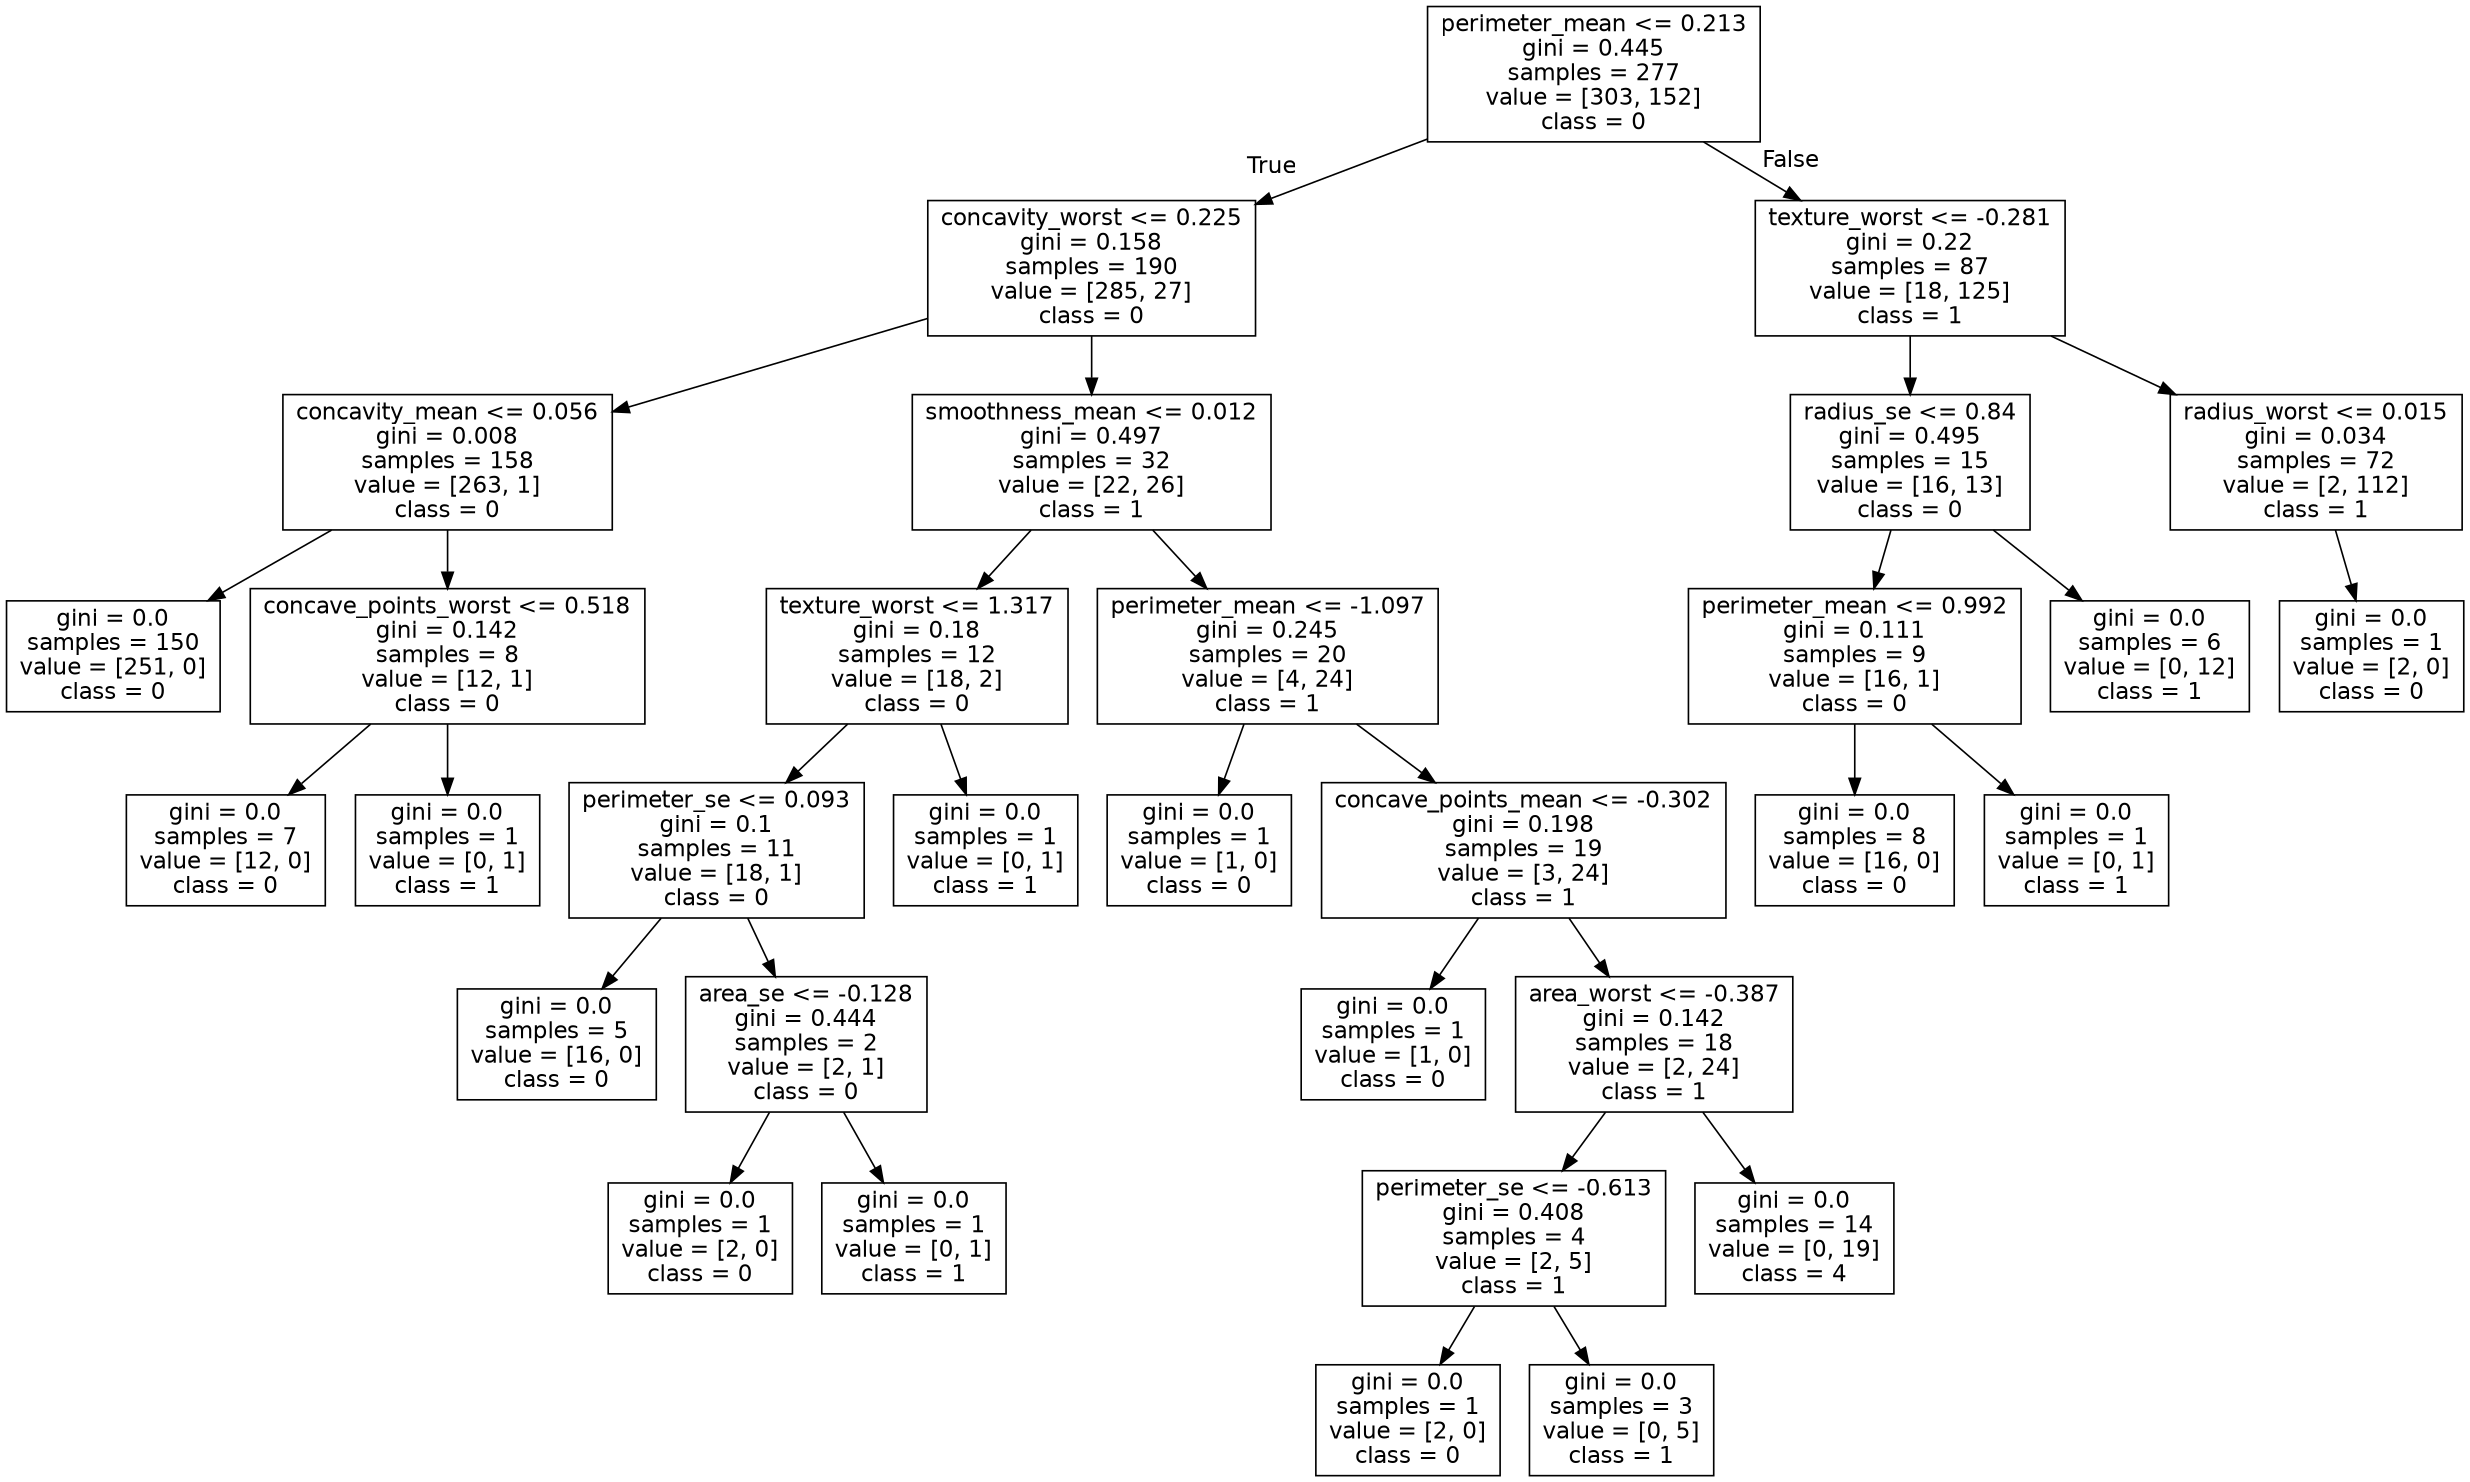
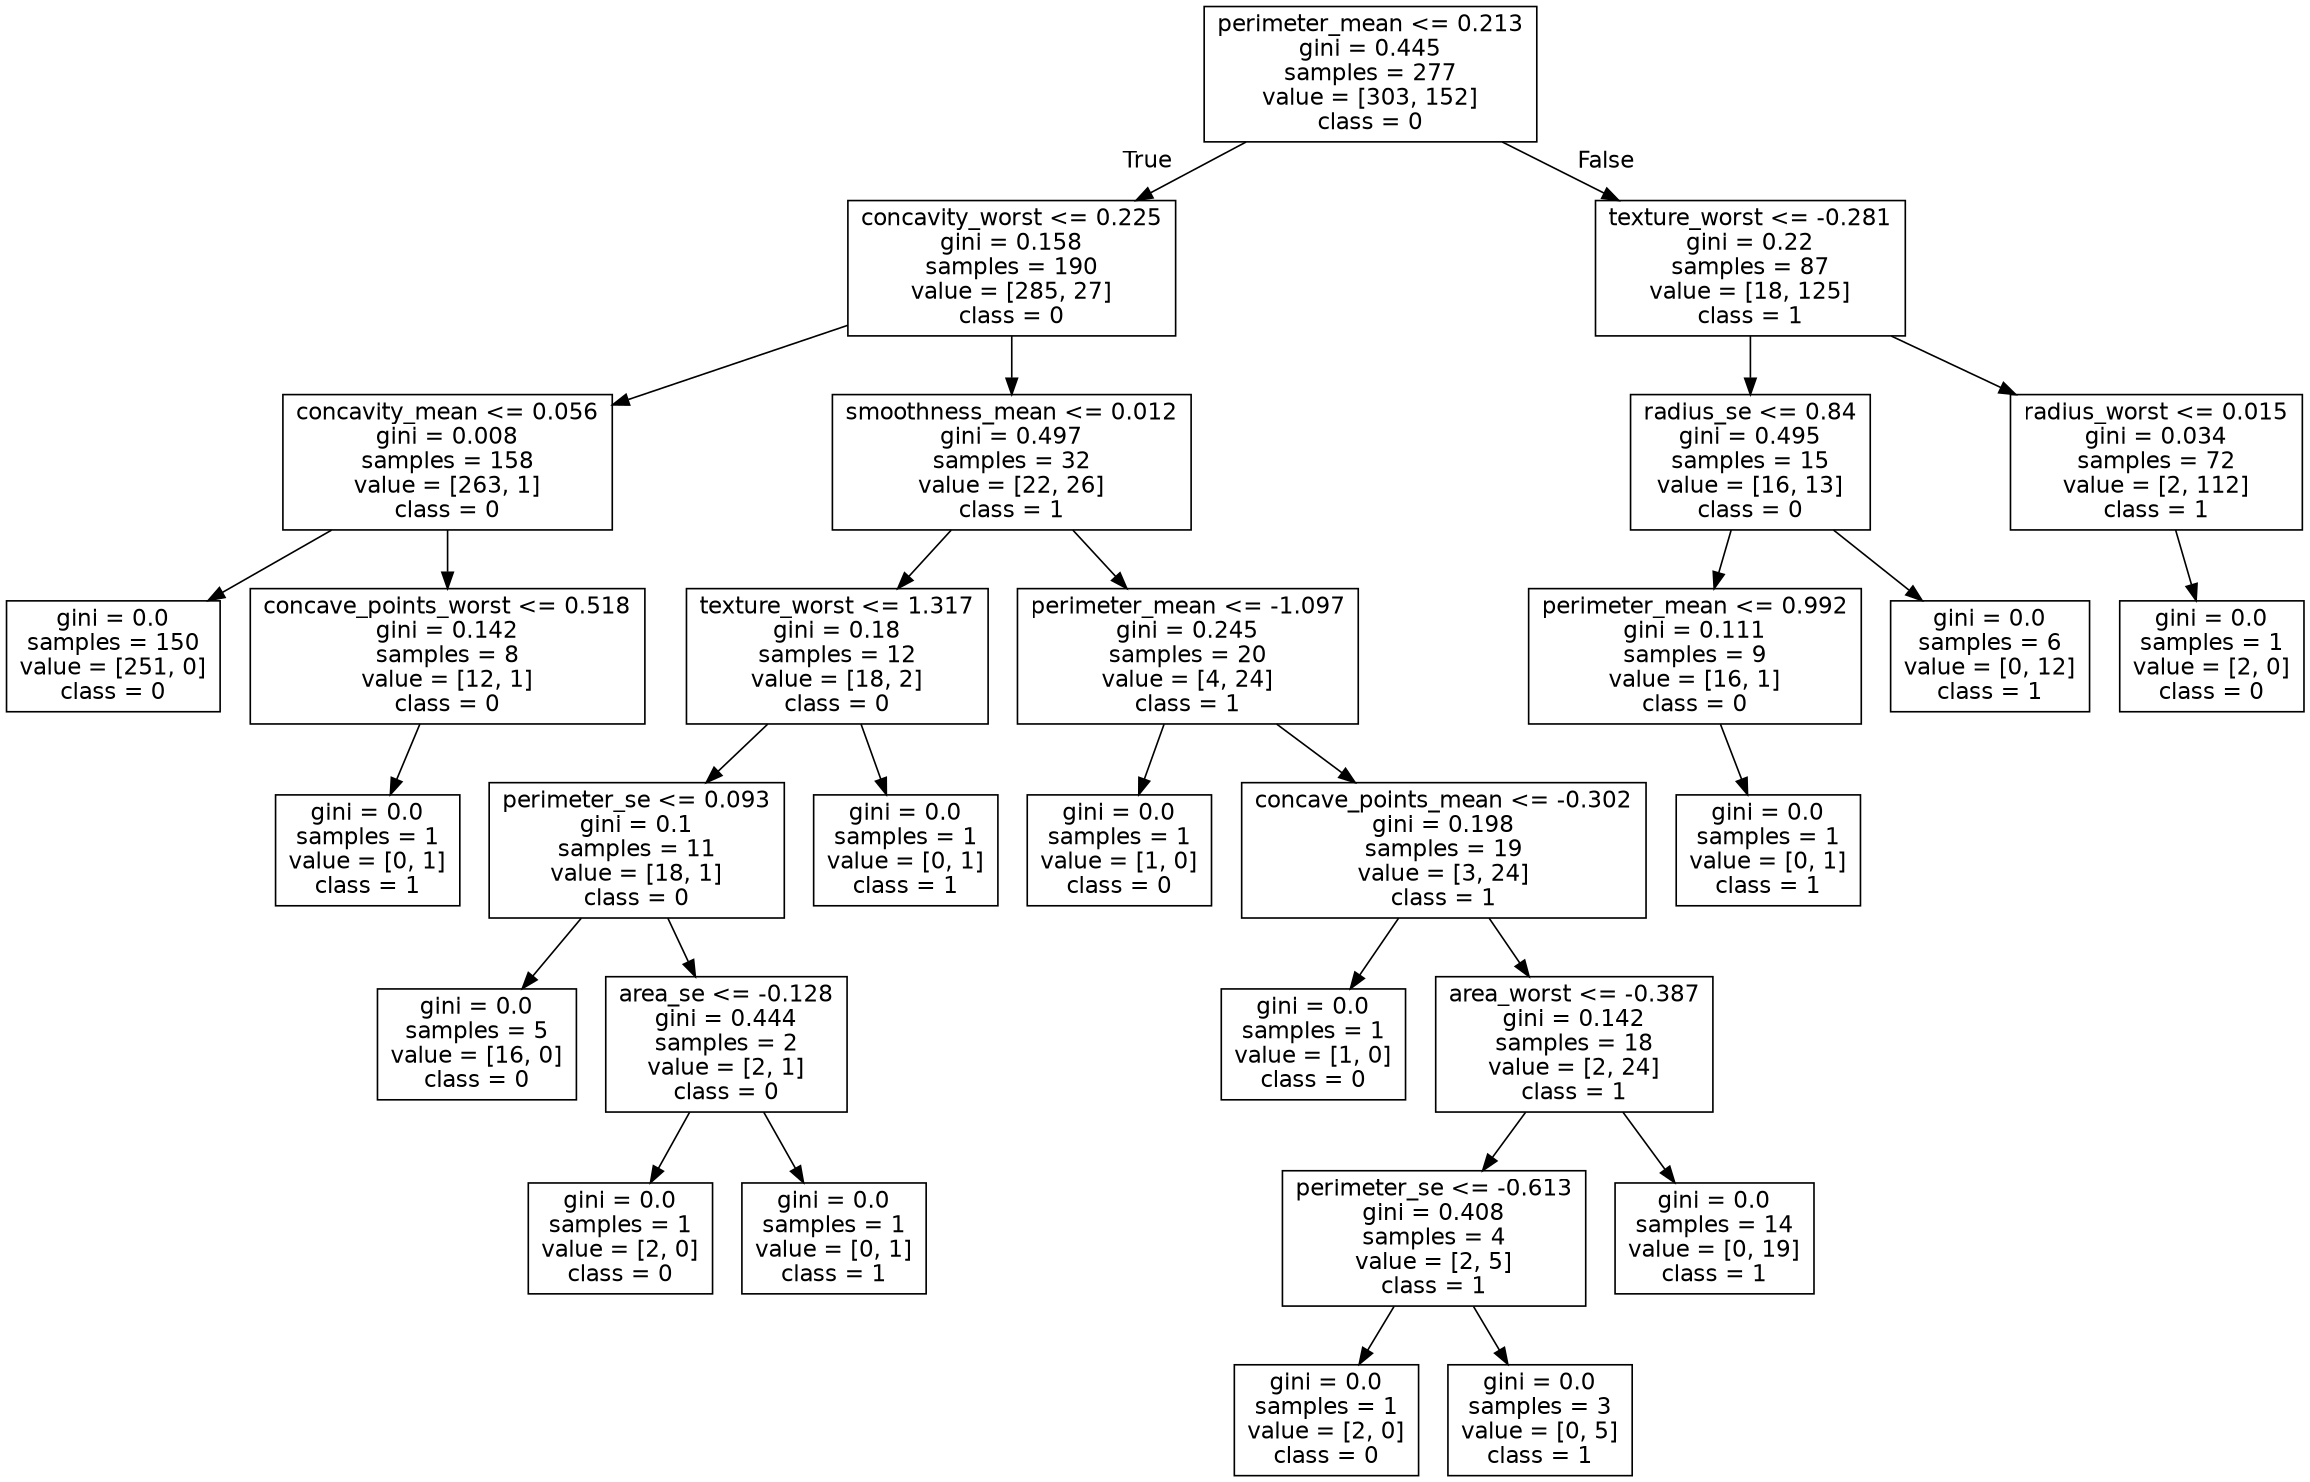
node "gini = 0.0 samples = 7 value = [12, 0] class = 0": removed
node "gini = 0.0 samples = 8 value = [16, 0] class = 0": removed
node "gini = 0.0 samples = 14 value = [0, 19] class = 4": label "gini = 0.0 samples = 14 value = [0, 19] class = 4" -> "gini = 0.0 samples = 14 value = [0, 19] class = 1"
